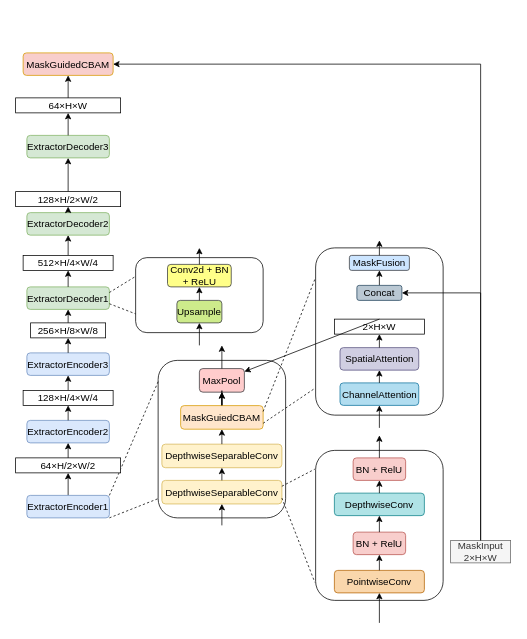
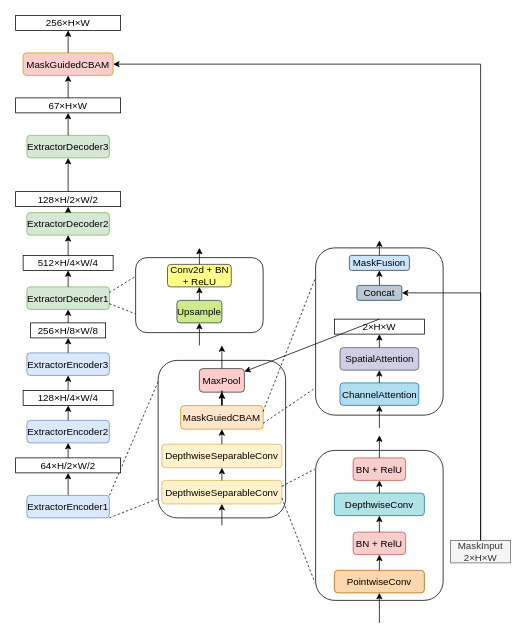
node "256×H×W": added
edge "MaskGuidedCBAM" -> "256×H×W": added
node "64×H×W": label "64×H×W" -> "67×H×W"
